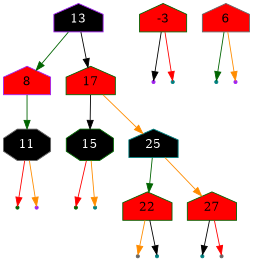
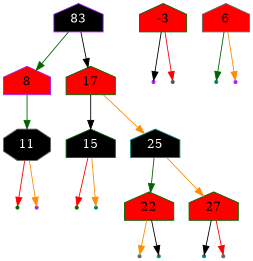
node "13": label "13" -> "83"
node "15": shape octagon -> house
